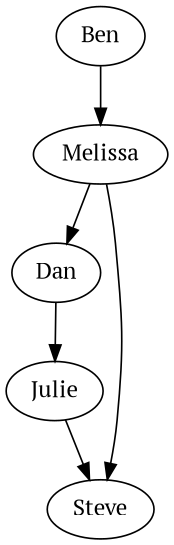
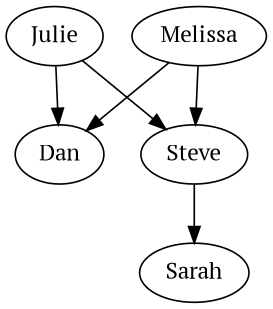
node "Ben": removed
node "Sarah": added
edge "Dan" -> "Julie": reversed
